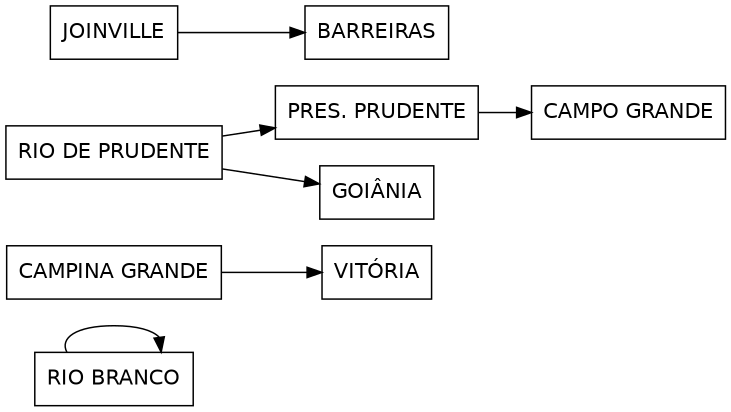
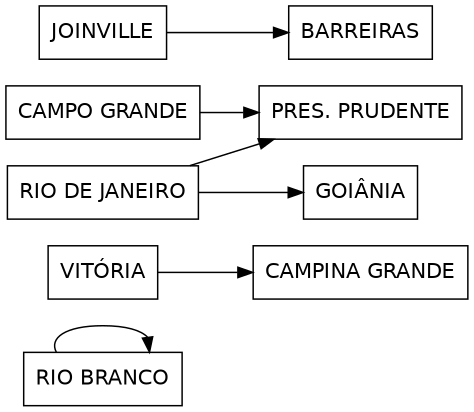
edge "PRES. PRUDENTE" -> "CAMPO GRANDE": reversed
node "RIO DE PRUDENTE": label "RIO DE PRUDENTE" -> "RIO DE JANEIRO"
edge "CAMPINA GRANDE" -> "VITÓRIA": reversed
